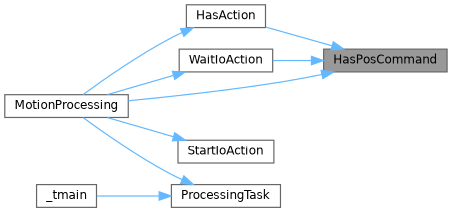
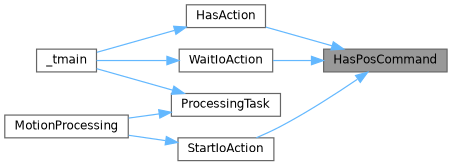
edge "MotionProcessing" -> "HasAction": now "_tmain" -> "HasAction"
edge "MotionProcessing" -> "WaitIoAction": now "_tmain" -> "WaitIoAction"
edge "MotionProcessing" -> "HasPosCommand": now "StartIoAction" -> "HasPosCommand"
